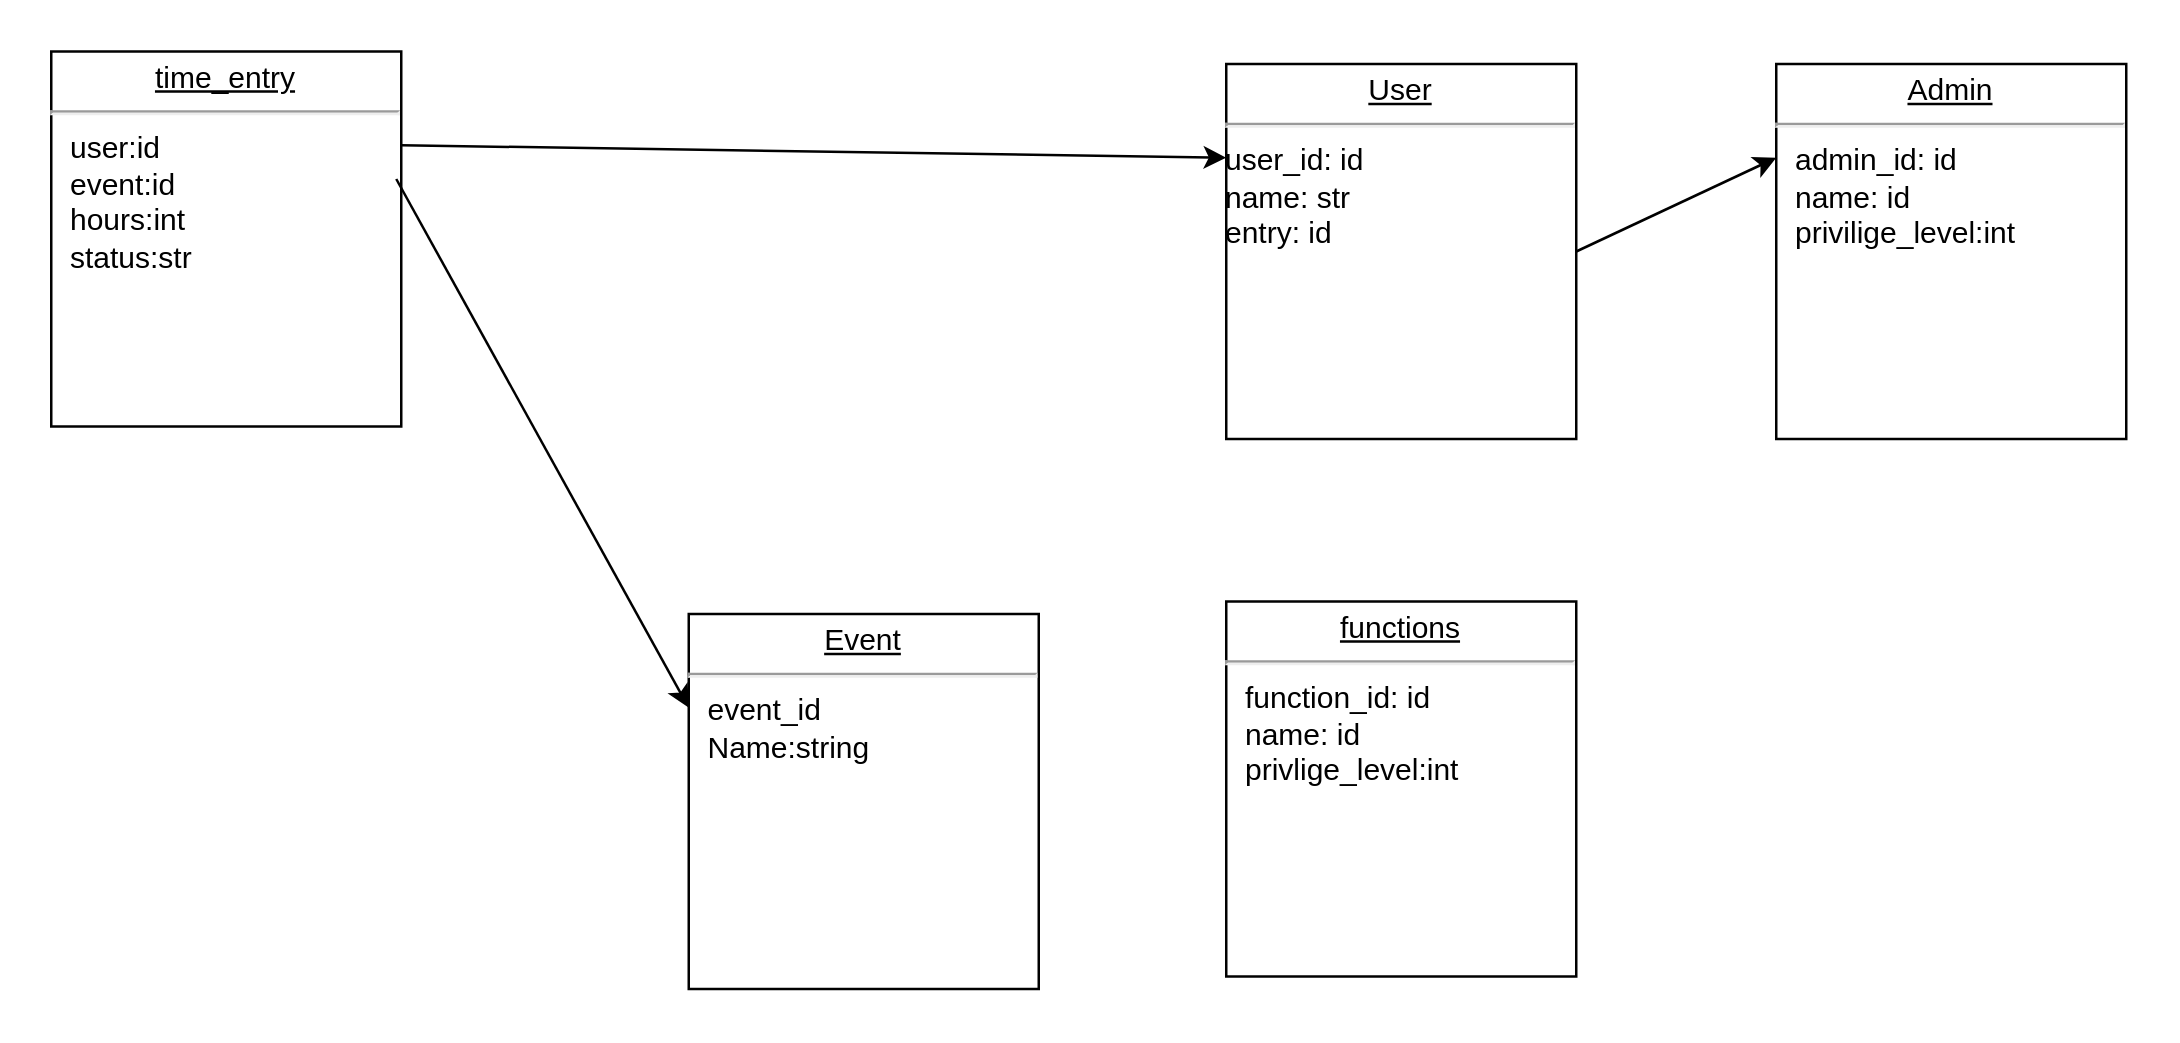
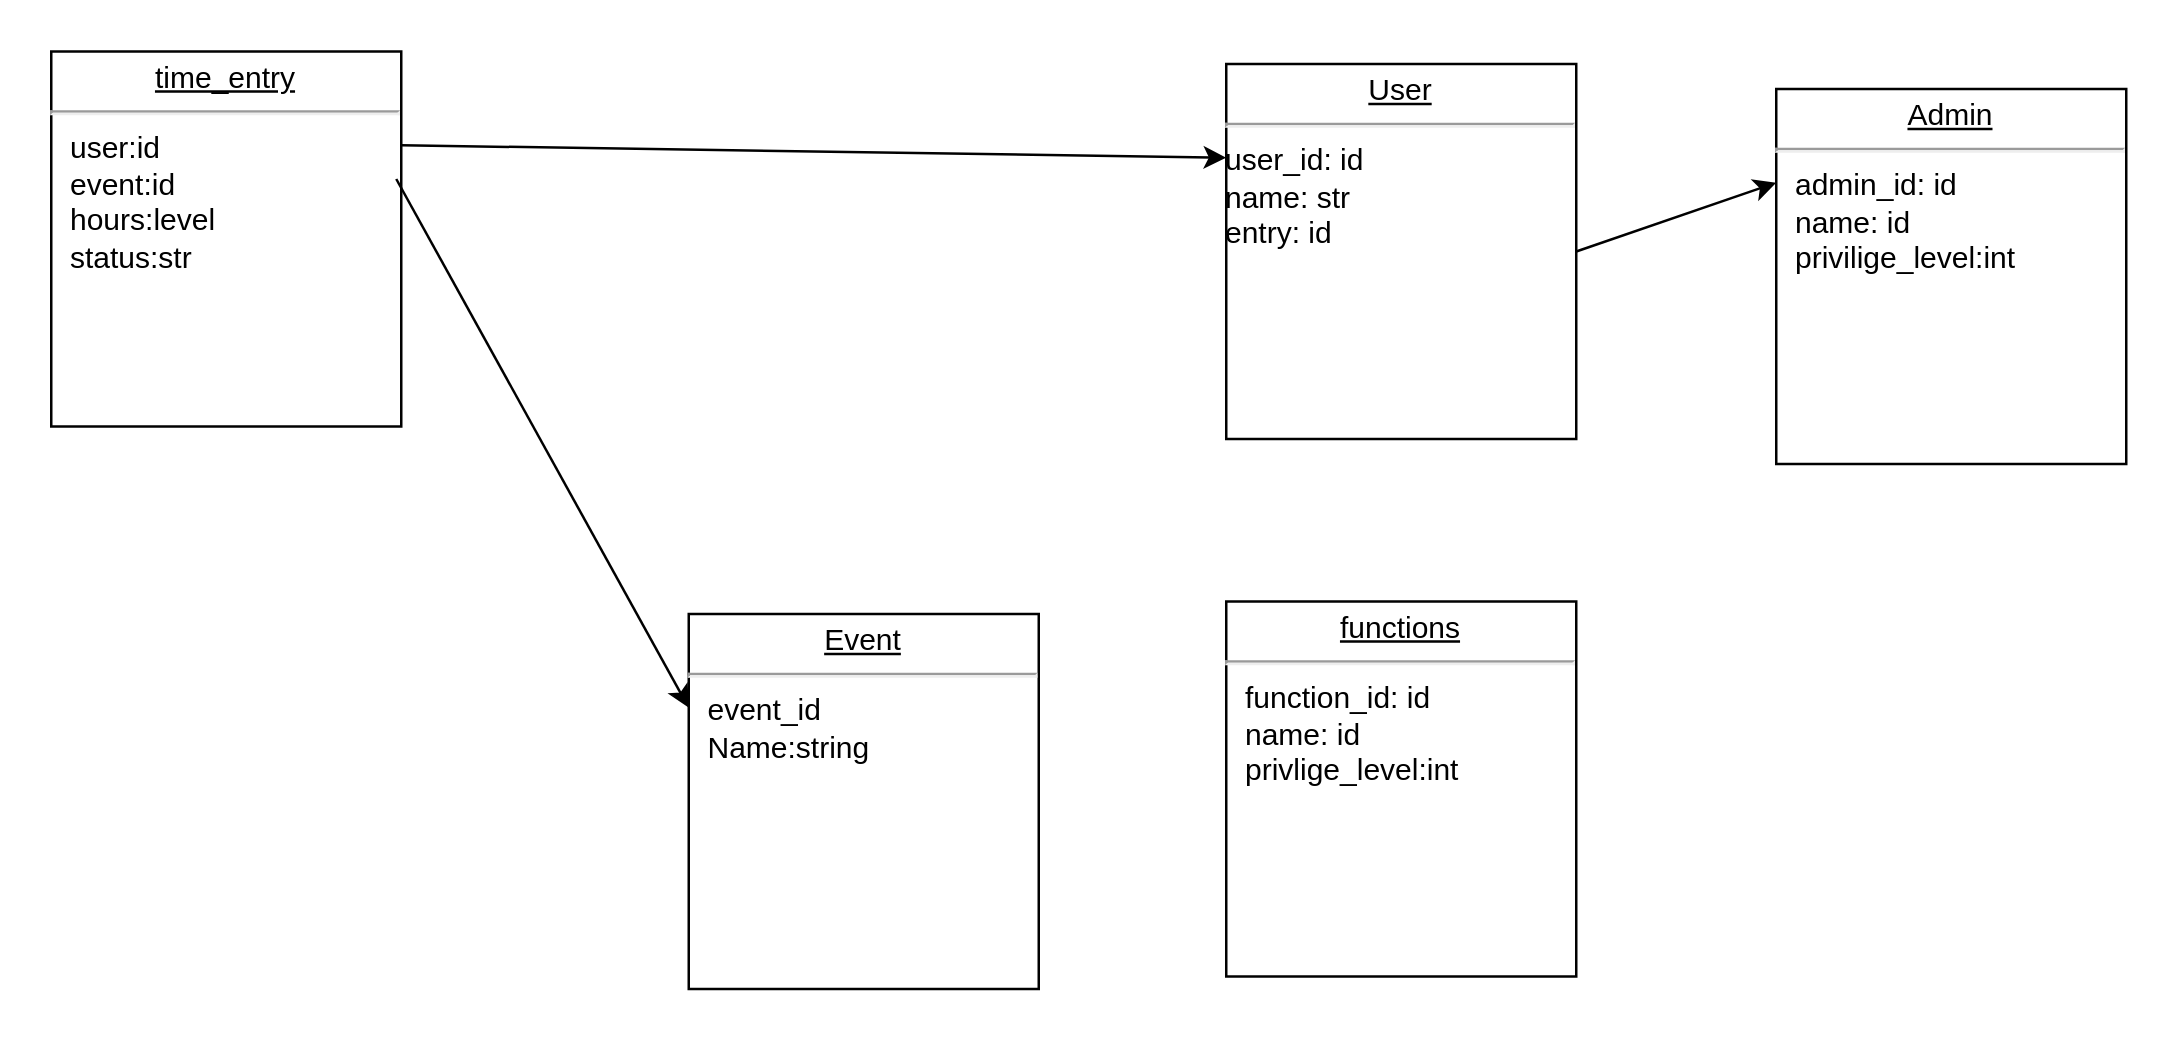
node "time_entry user:id event:id hours:int status:str": label "time_entry user:id event:id hours:int status:str" -> "time_entry user:id event:id hours:level status:str"
node "Admin admin_id: id name: id privilige_level:int": moved (1951, 251) -> (1951, 276)
